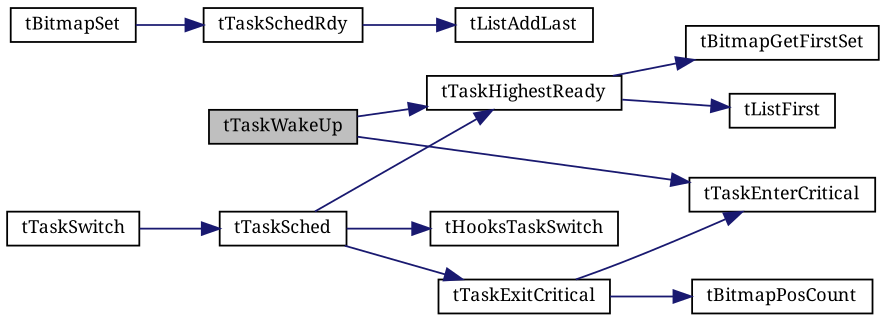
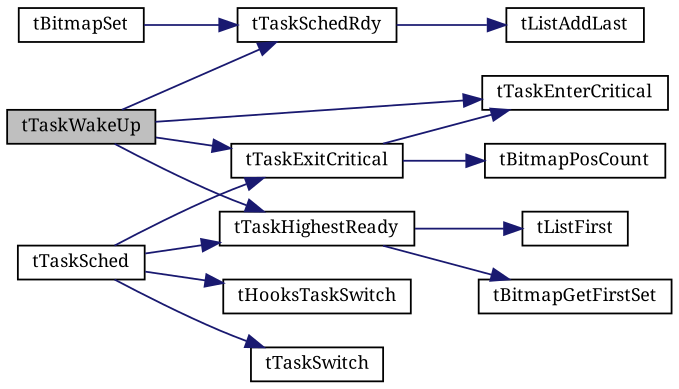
edge "tTaskWakeUp" -> "tTaskSchedRdy": added
edge "tTaskWakeUp" -> "tTaskExitCritical": added
edge "tTaskSwitch" -> "tTaskSched": reversed
